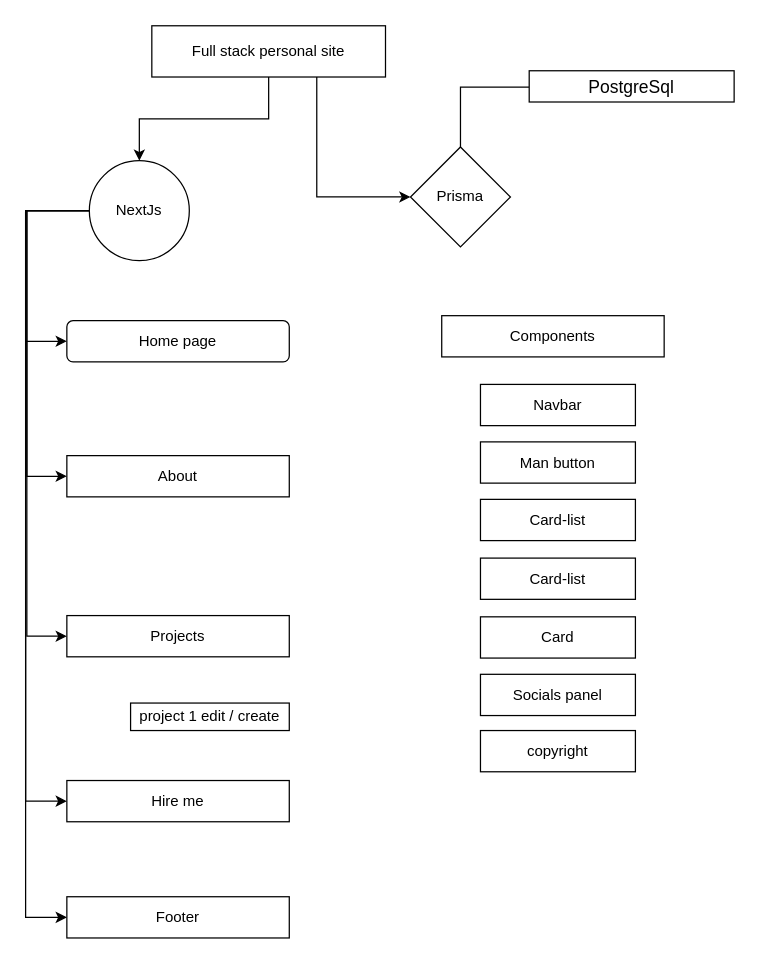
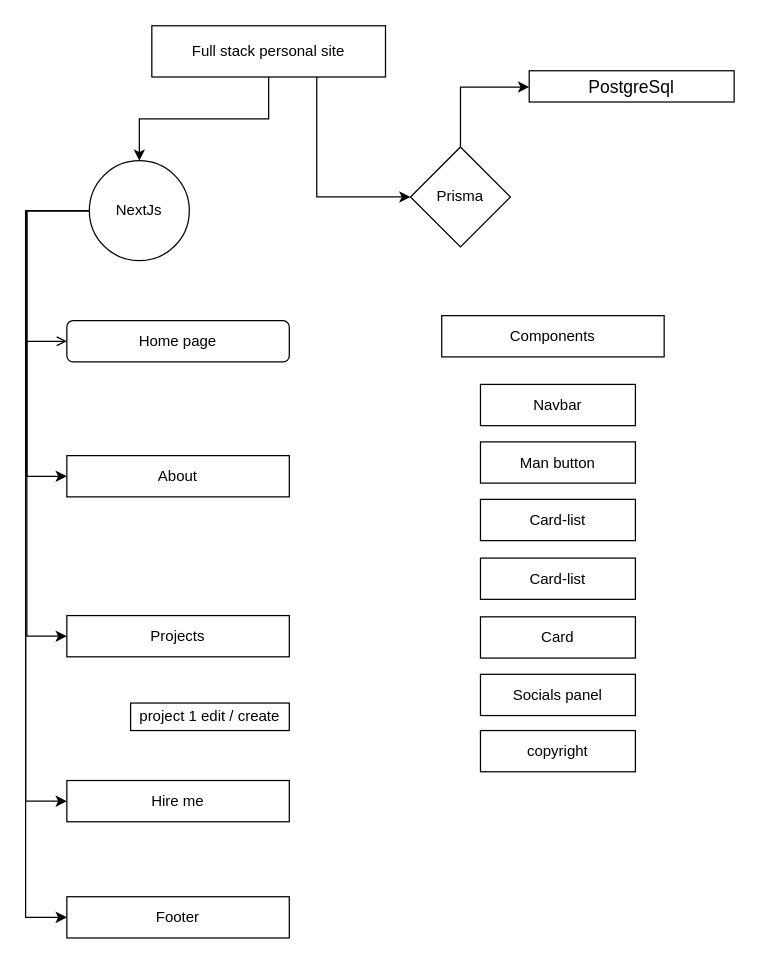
edge "PostgreSql" -- "Prisma": arrowhead none -> classic
edge "NextJs" -> "Home page": arrowhead classic -> open
